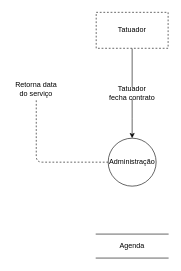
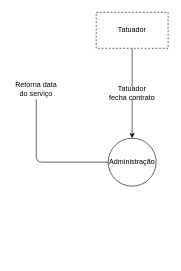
edge "Retorna data do serviço" -- "Administração": style dashed -> solid
node "Agenda": removed
